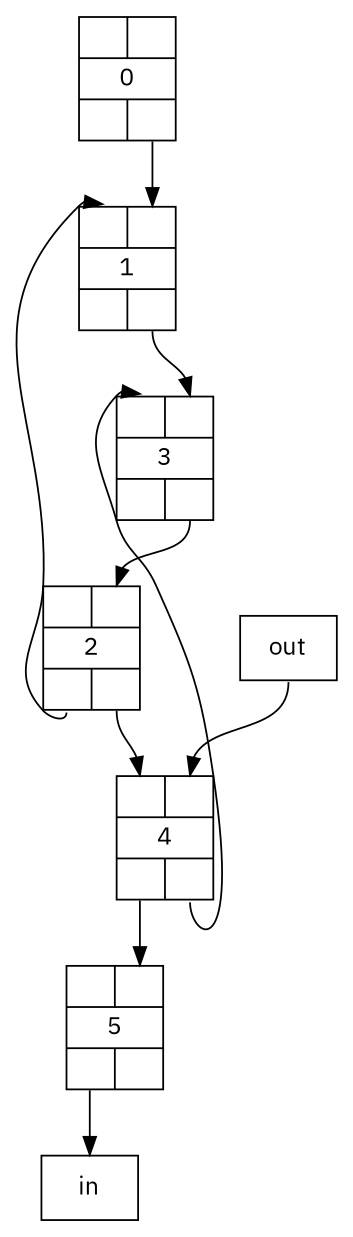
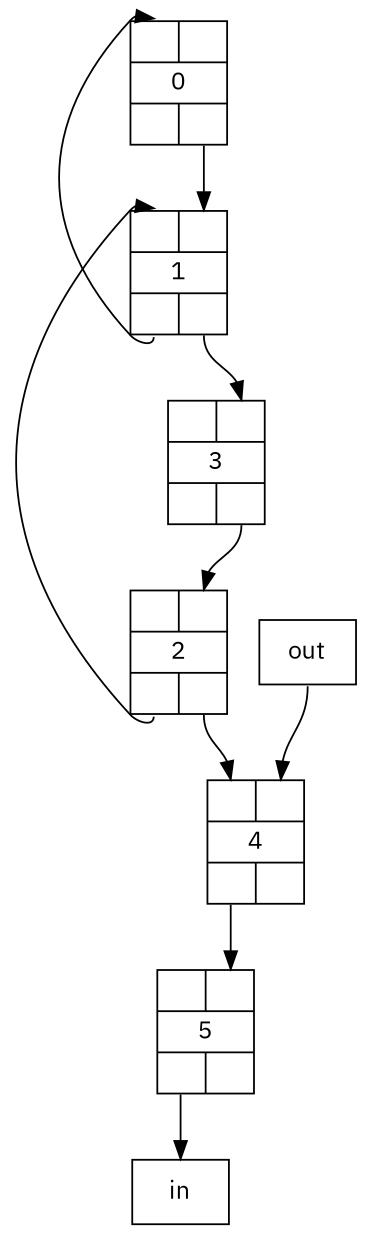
edge "1" -> "0": added
edge "4" -> "3": removed
